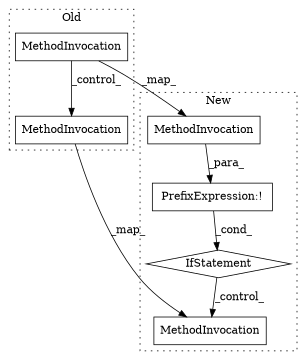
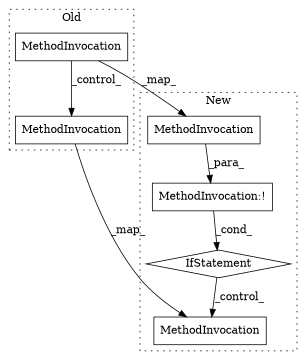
node "PrefixExpression:!": label "PrefixExpression:!" -> "MethodInvocation:!"
